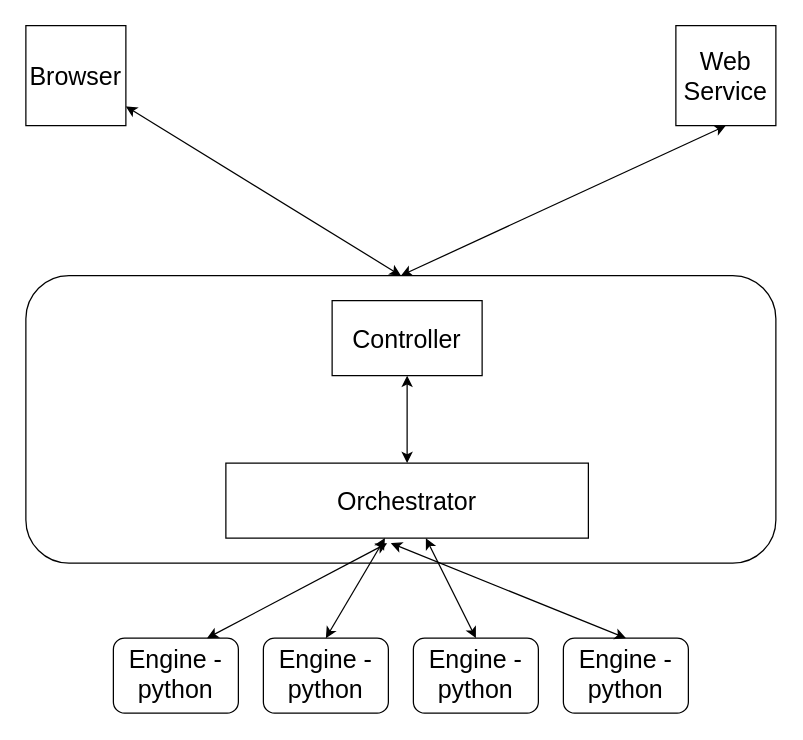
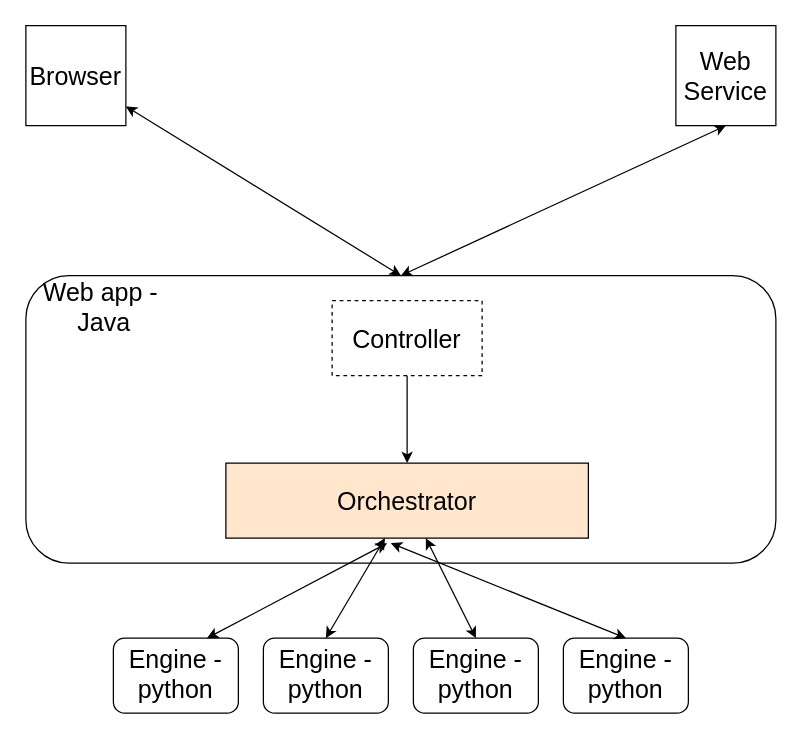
node "Web app - Java": added
node "Controller": style solid -> dashed
edge "Controller" -- "Orchestrator": arrowhead classic -> none
node "Orchestrator": fillcolor #ffffff -> #ffe6cc
